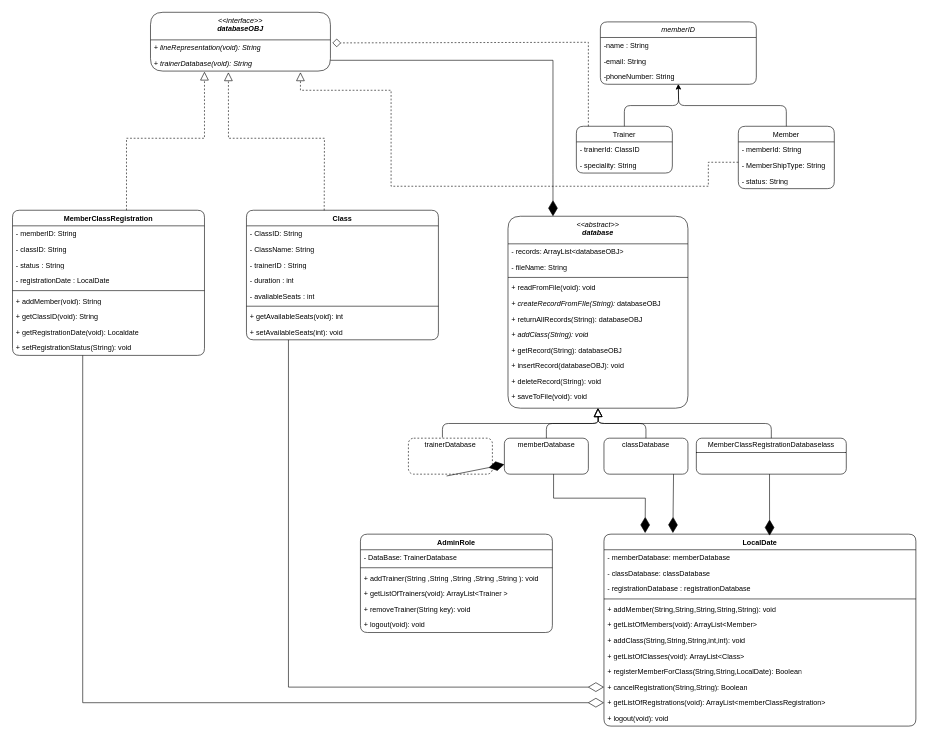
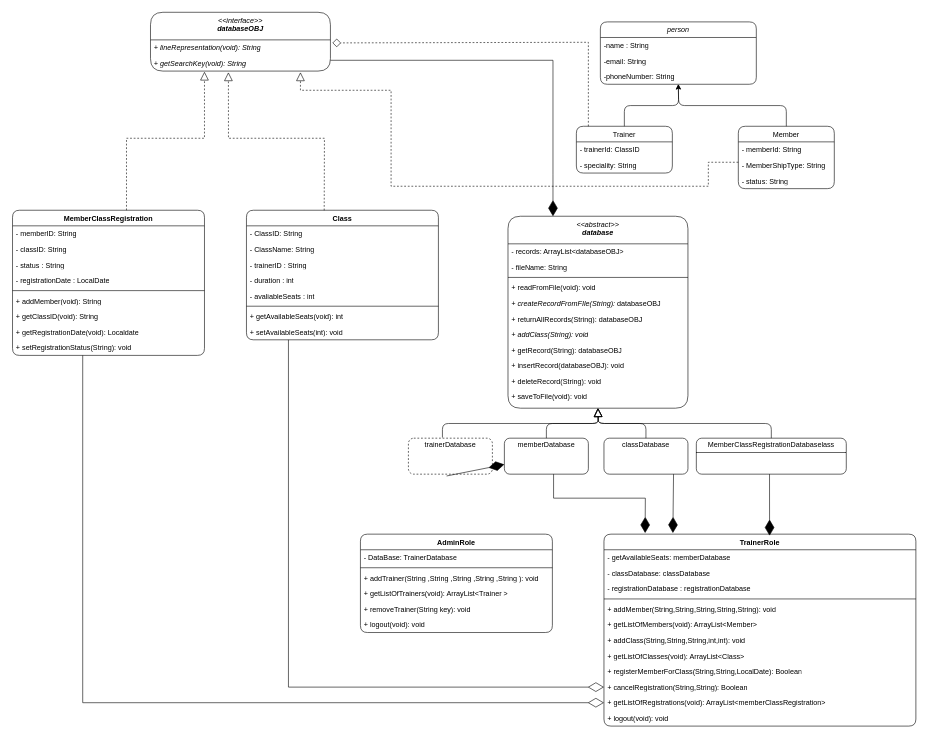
node "memberID": label "memberID" -> "person"
node "+ trainerDatabase(void): String": label "+ trainerDatabase(void): String" -> "+ getSearchKey(void): String"
node "LocalDate": label "LocalDate" -> "TrainerRole"
node "- memberDatabase: memberDatabase": label "- memberDatabase: memberDatabase" -> "- getAvailableSeats: memberDatabase"
